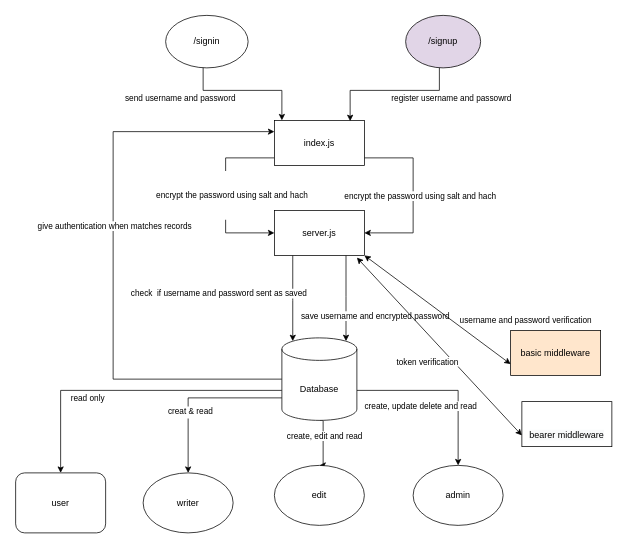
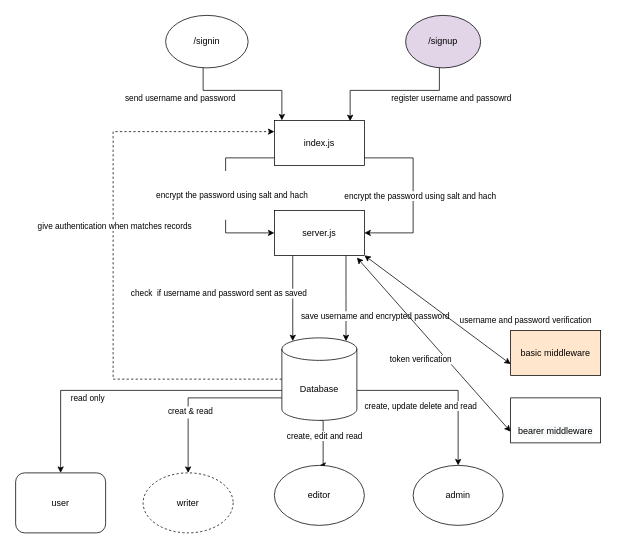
edge "Database" -> "index.js": style solid -> dashed
node "bearer middleware": moved (567, 424) -> (555, 420)
node "edit": label "edit" -> "editor"
node "writer": style solid -> dashed
